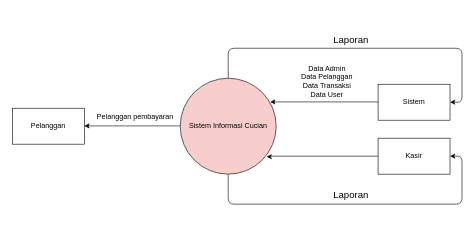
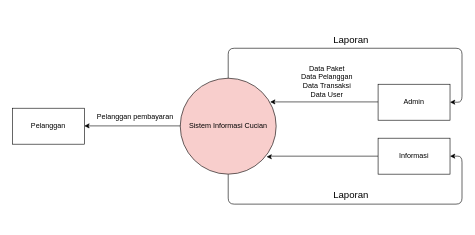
node "Data Admin Data Pelanggan Data Transaksi Data User": label "Data Admin Data Pelanggan Data Transaksi Data User" -> "Data Paket Data Pelanggan Data Transaksi Data User"
node "Sistem": label "Sistem" -> "Admin"
node "Kasir": label "Kasir" -> "Informasi"
